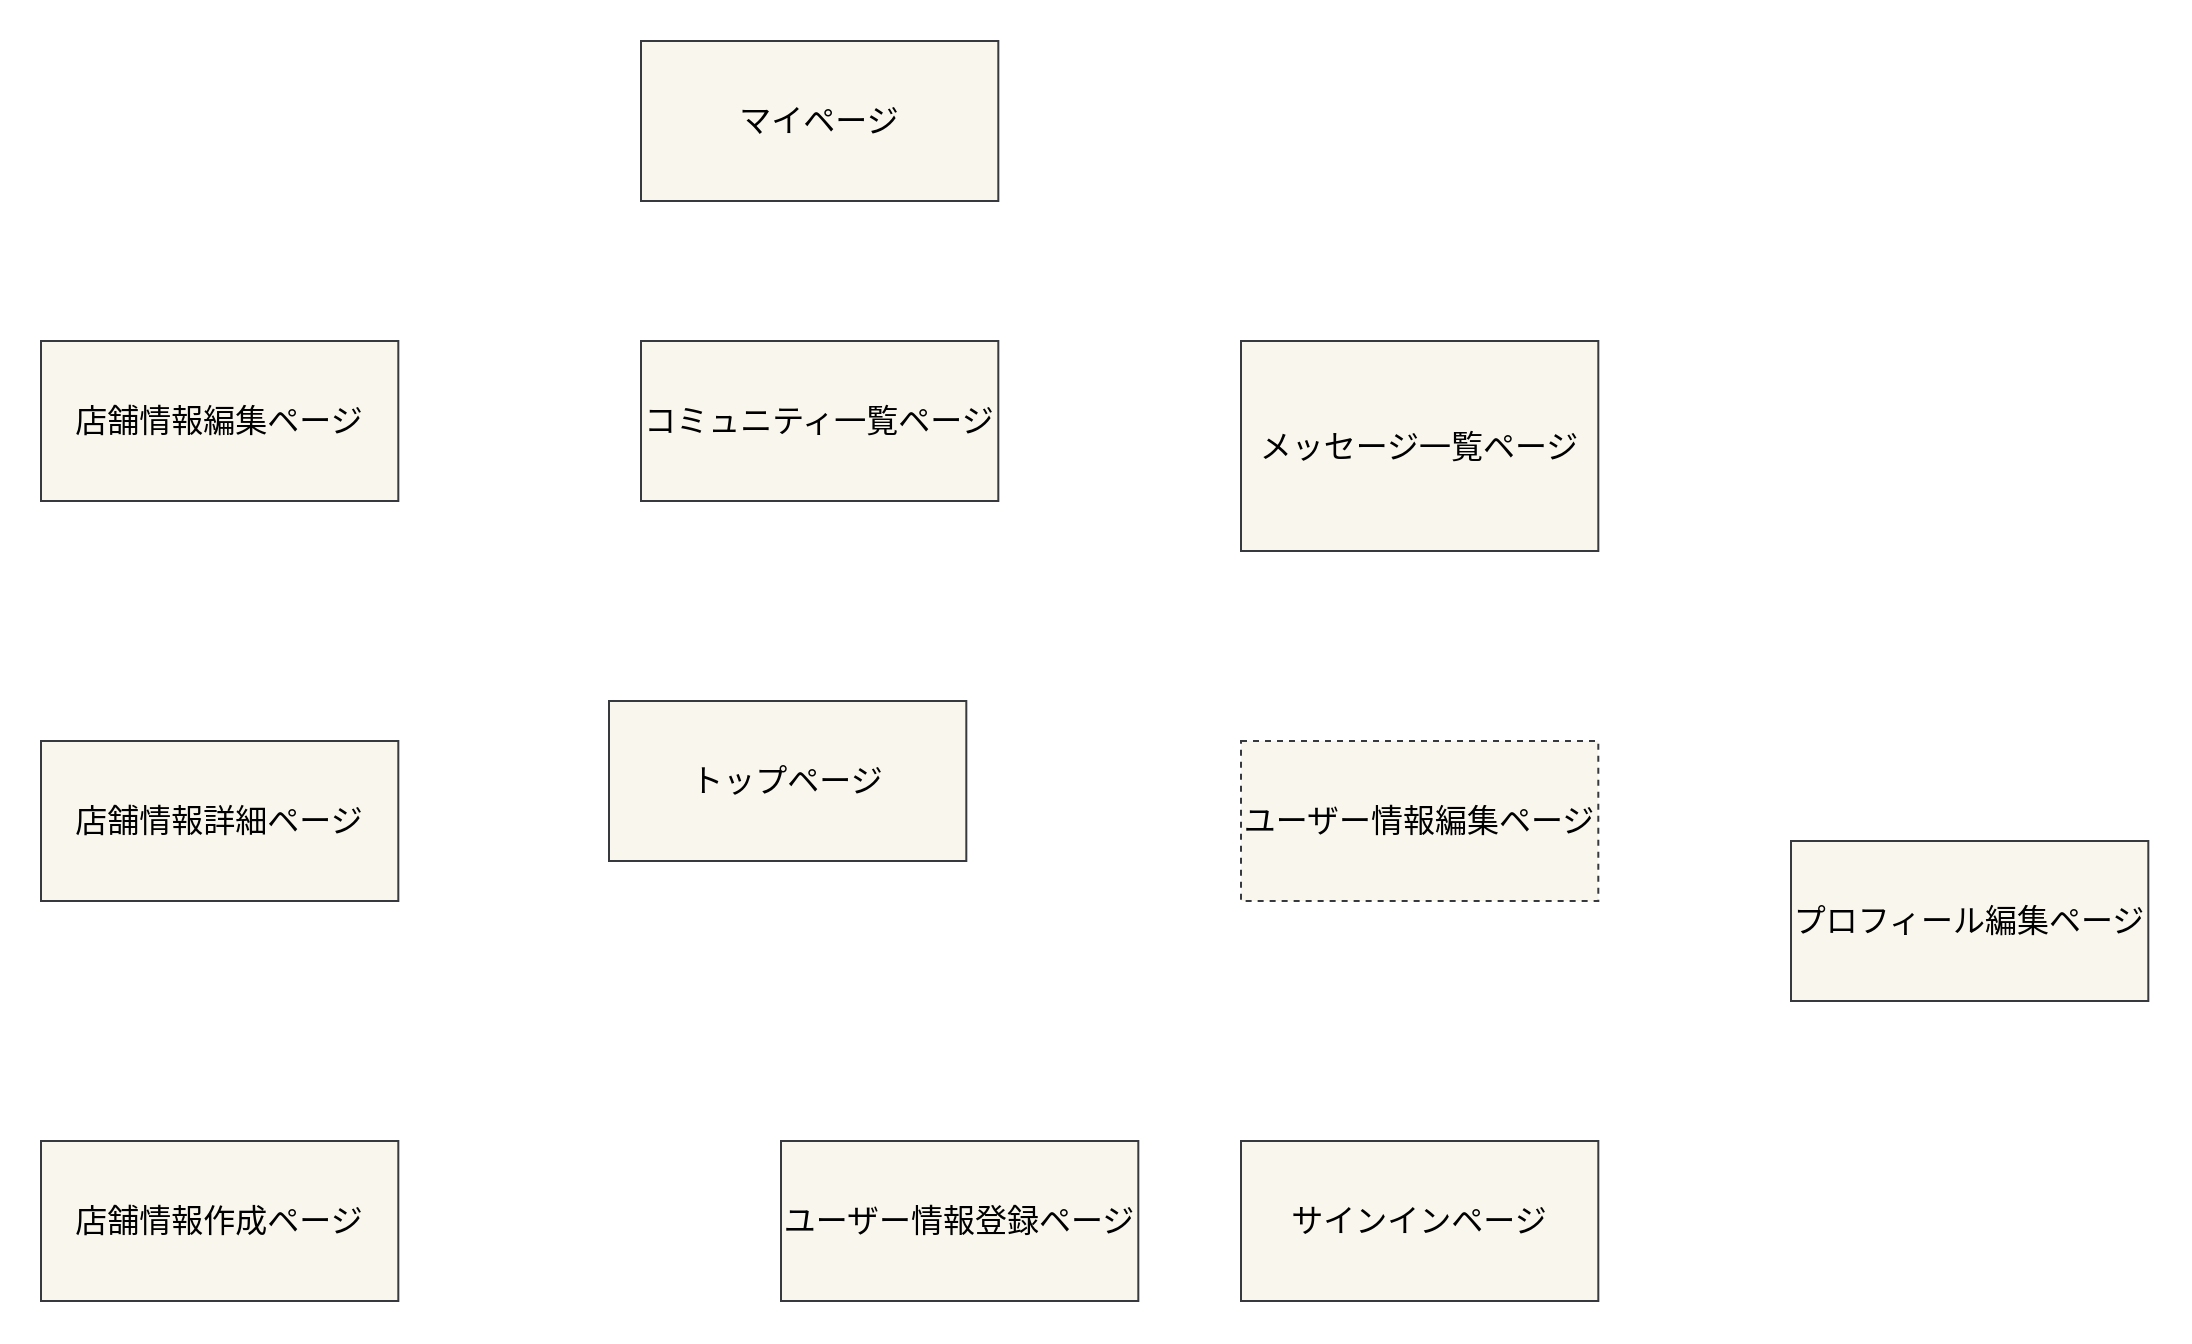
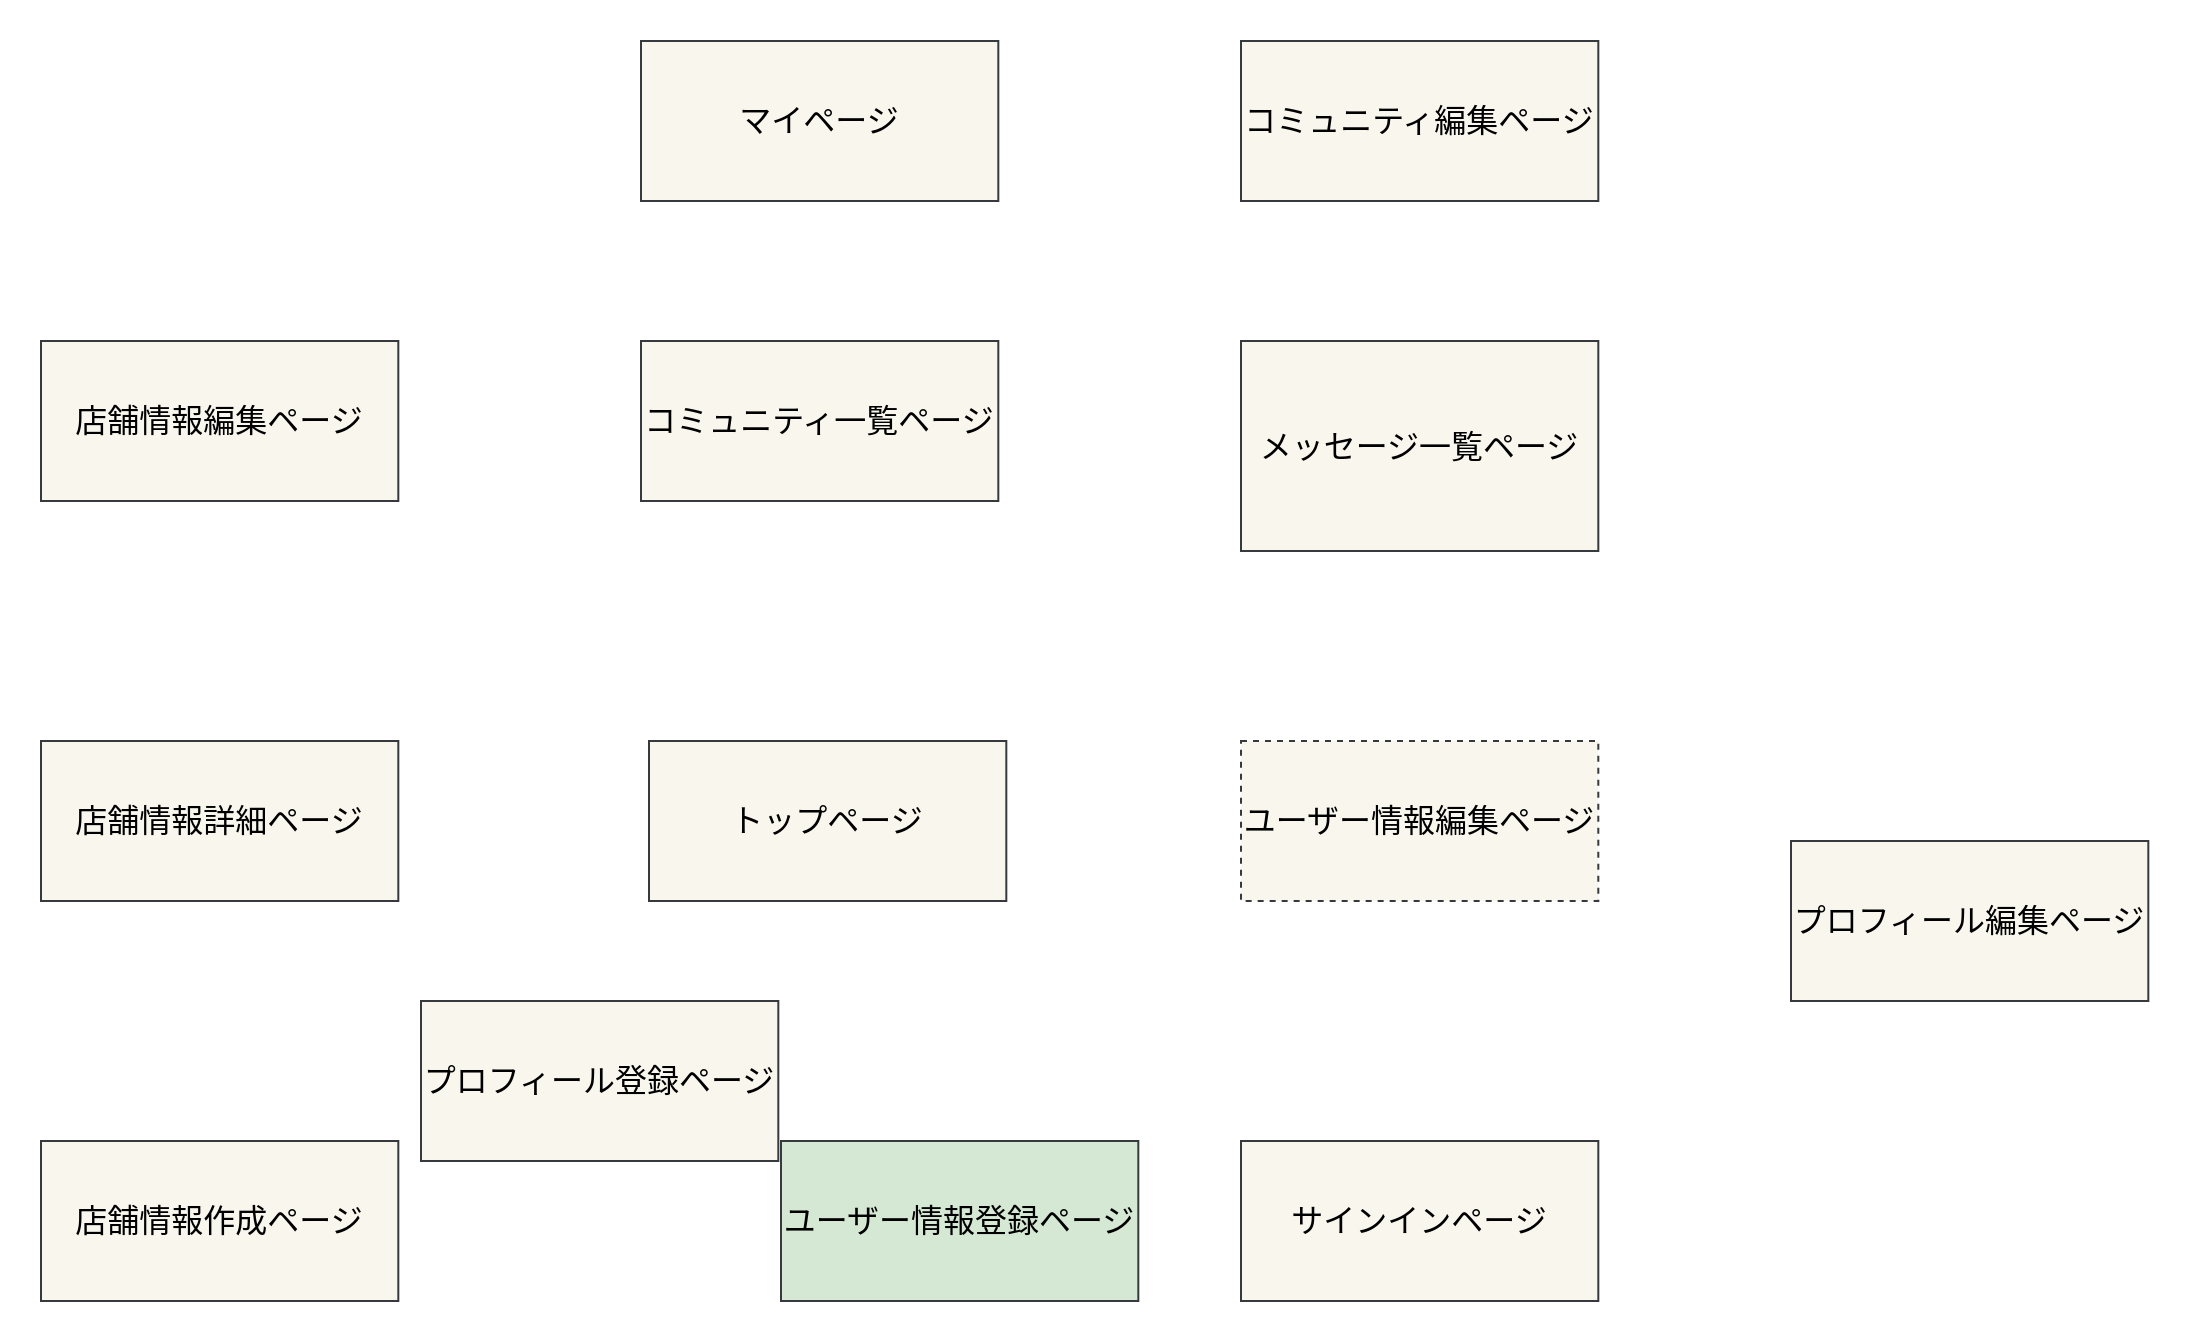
node "コミュニティ編集ページ": added
node "トップページ": moved (788, 781) -> (828, 821)
node "プロフィール登録ページ": added
node "ユーザー情報登録ページ": fillcolor #f9f7ed -> #d5e8d4
